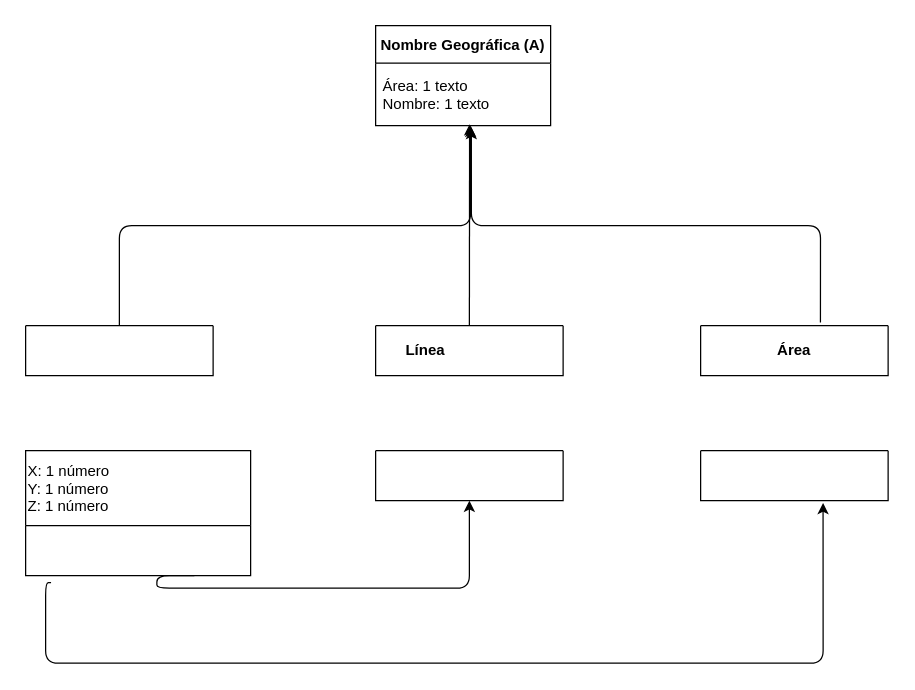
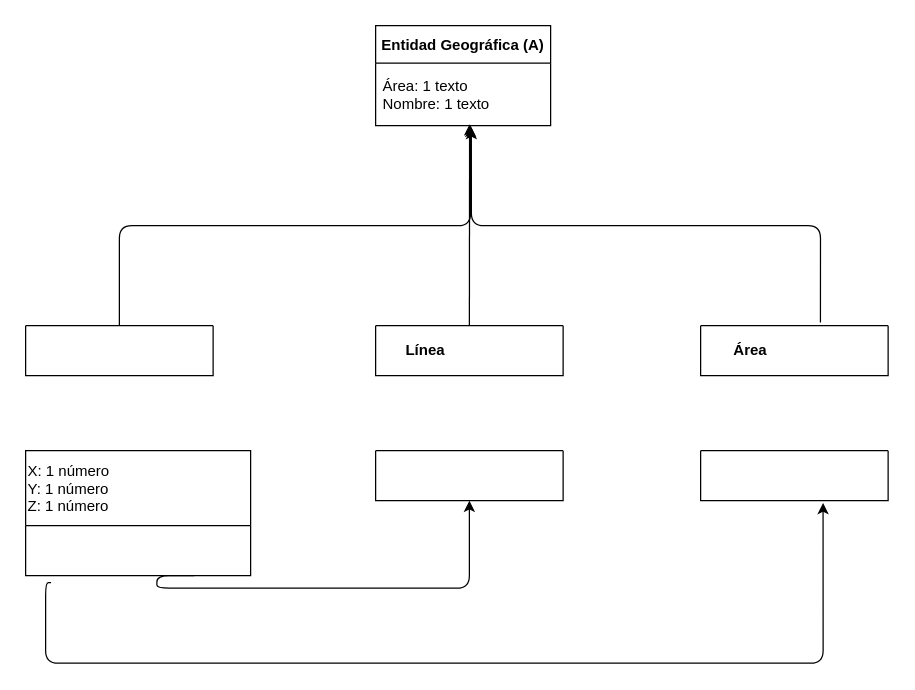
node "Nombre Geográfica (A)": label "Nombre Geográfica (A)" -> "Entidad Geográfica (A)"
node "Área": moved (794, 351) -> (751, 351)
